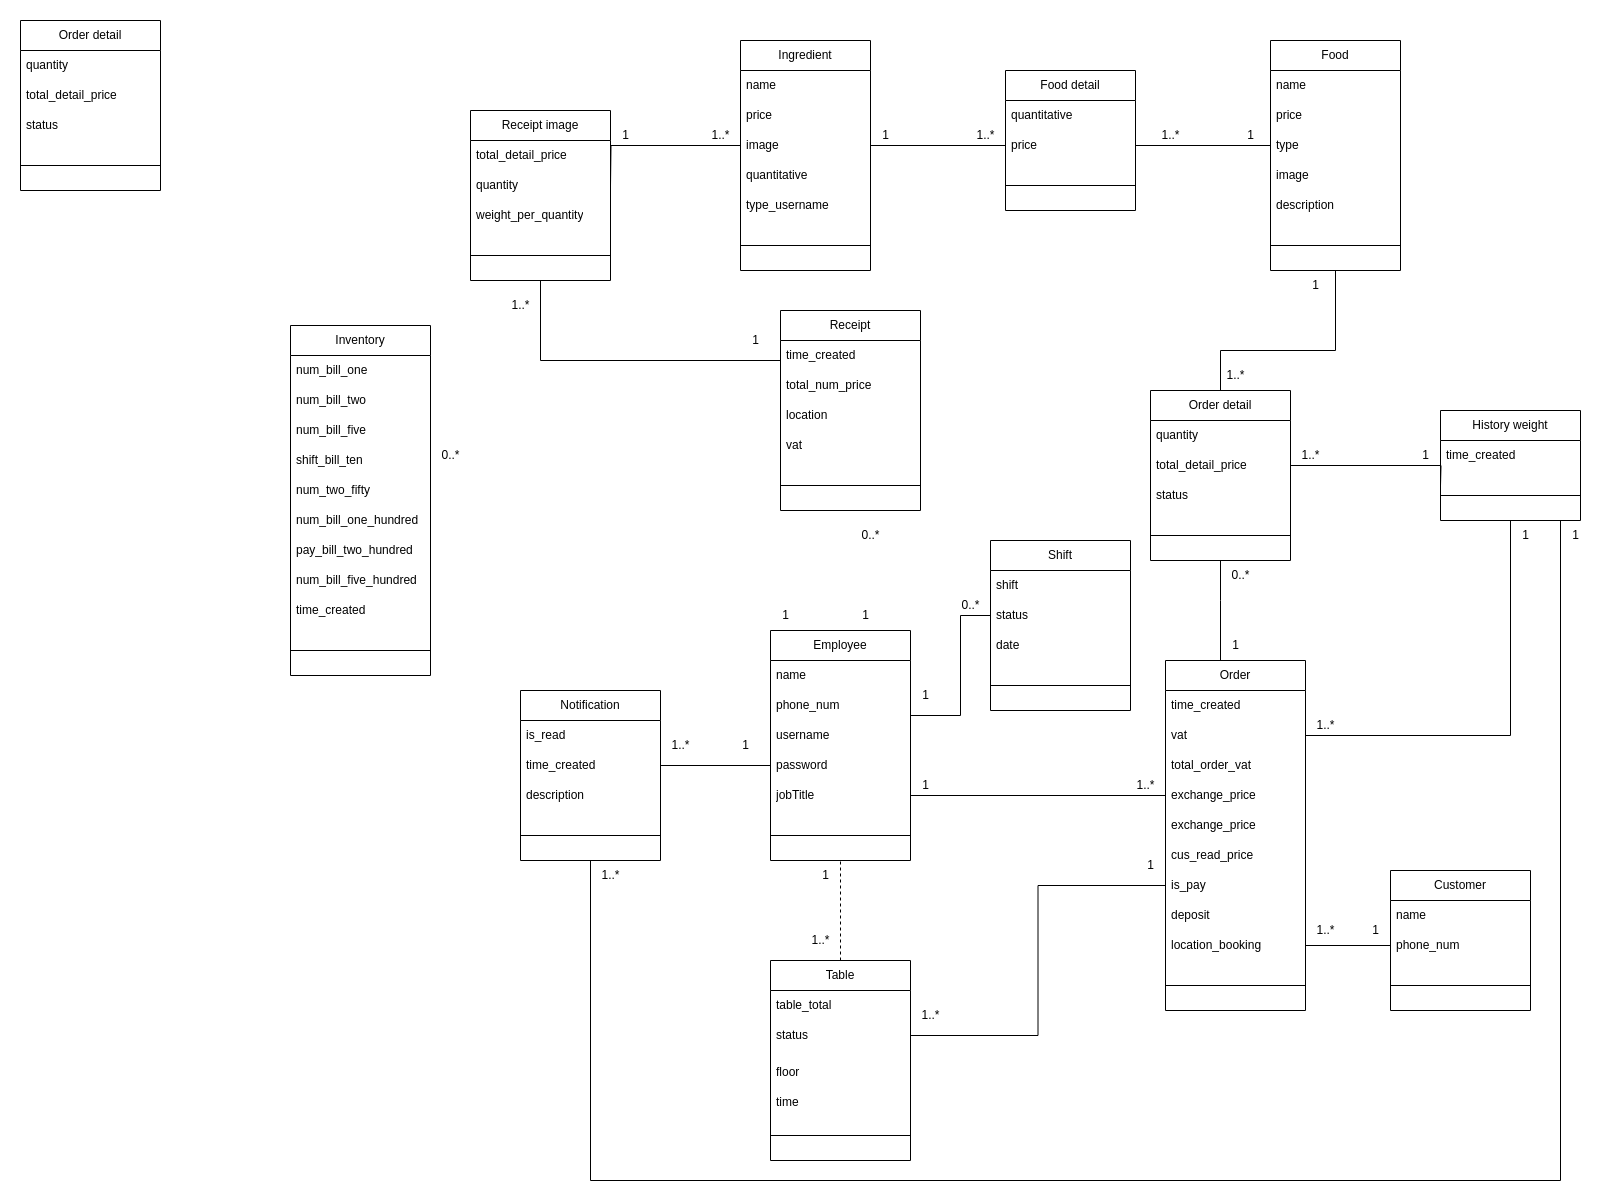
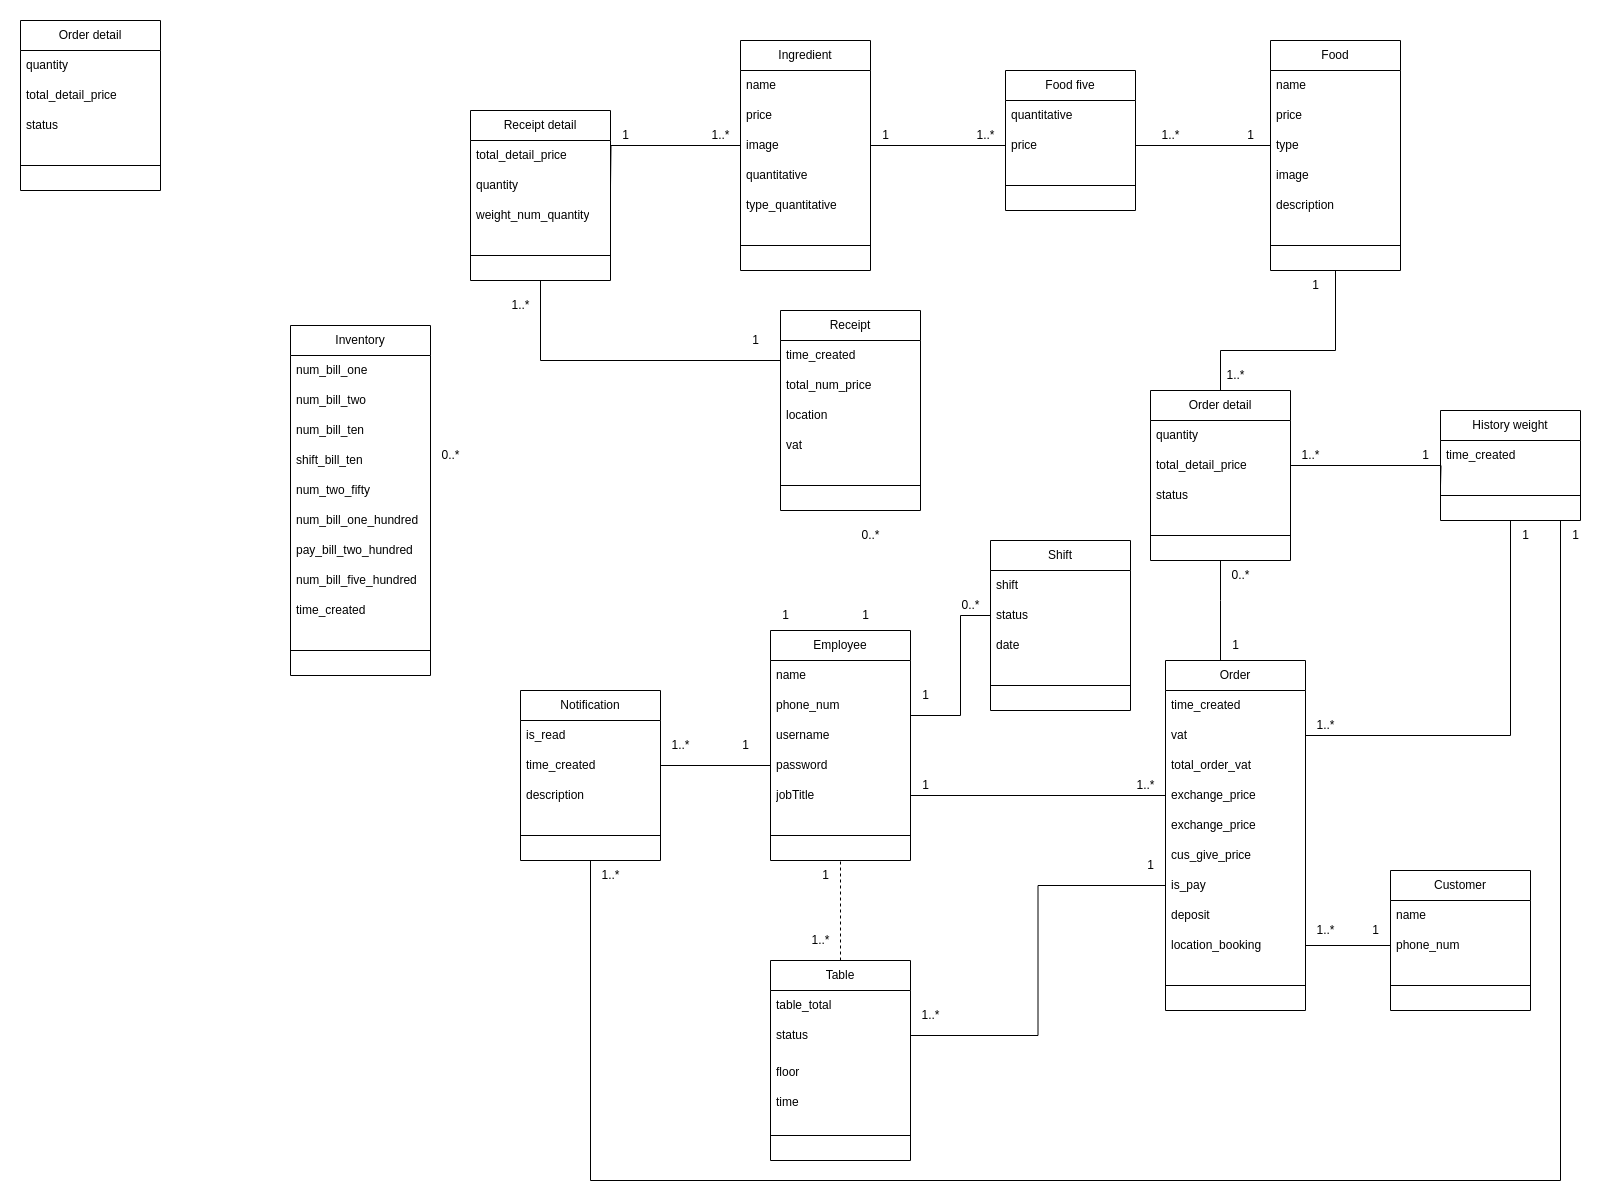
node "Food detail": label "Food detail" -> "Food five"
node "Receipt image": label "Receipt image" -> "Receipt detail"
node "type_username": label "type_username" -> "type_quantitative"
node "weight_per_quantity": label "weight_per_quantity" -> "weight_num_quantity"
node "num_bill_five": label "num_bill_five" -> "num_bill_ten"
node "cus_read_price": label "cus_read_price" -> "cus_give_price"
